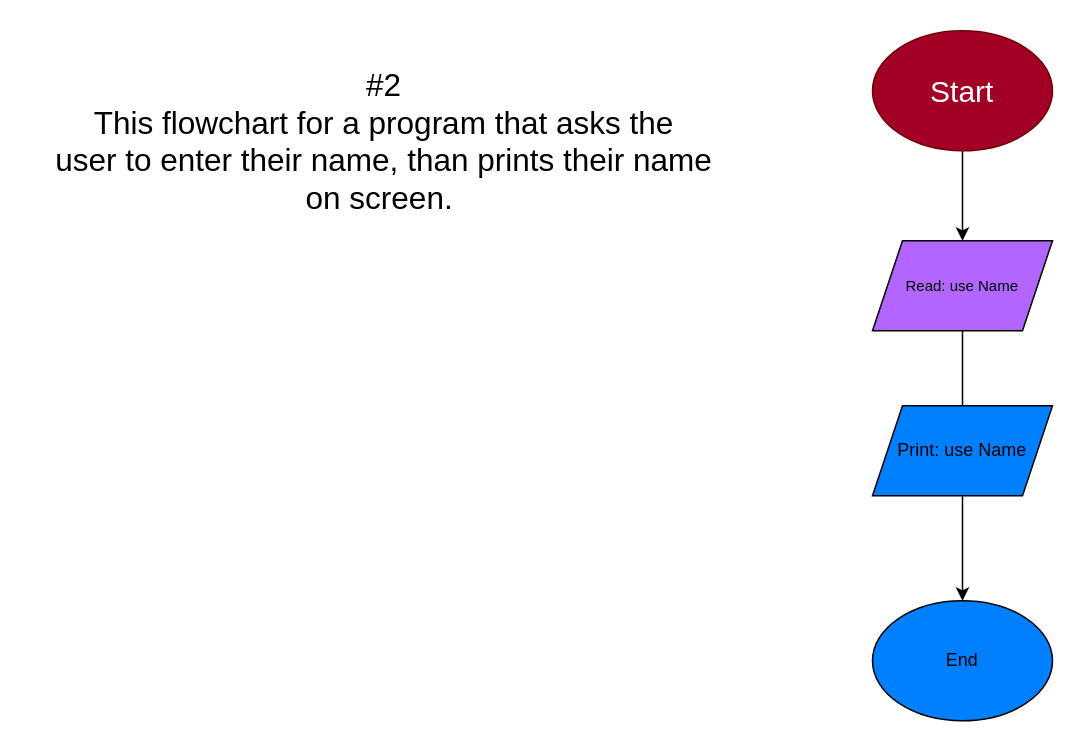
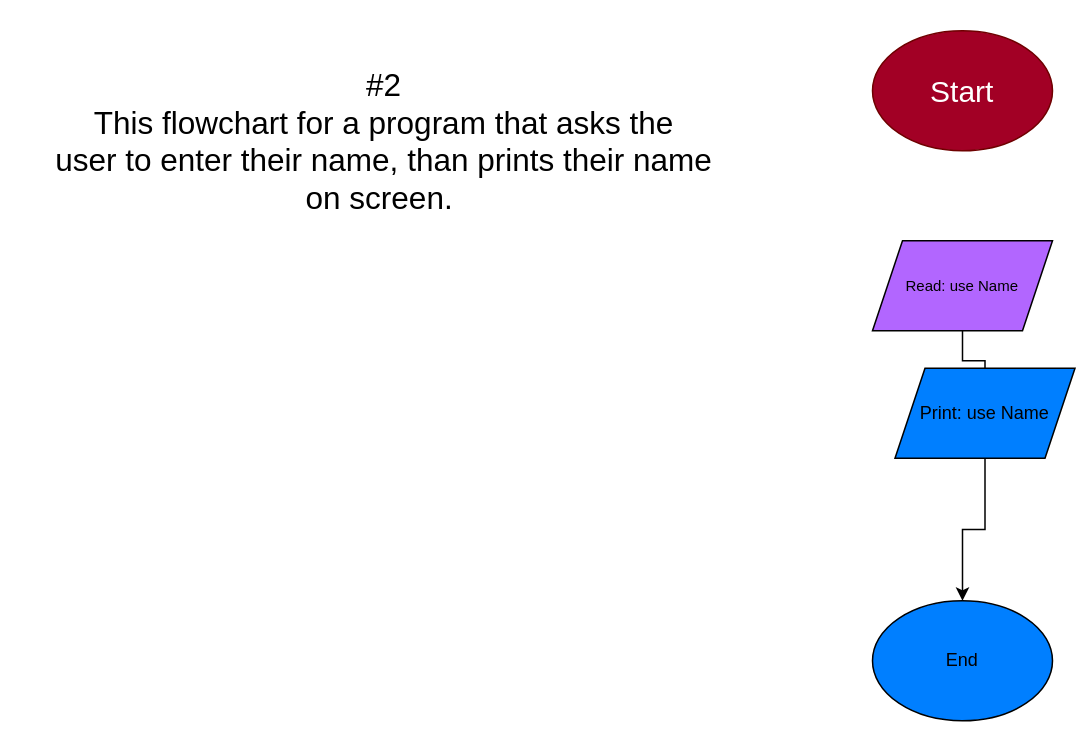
edge "Start" -> "Read: use Name": removed
node "Print: use Name": moved (962, 451) -> (985, 413)
